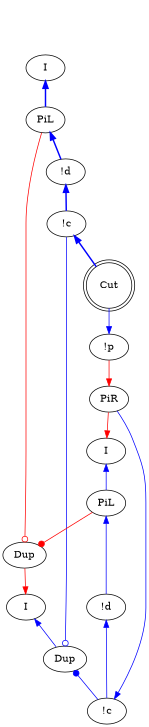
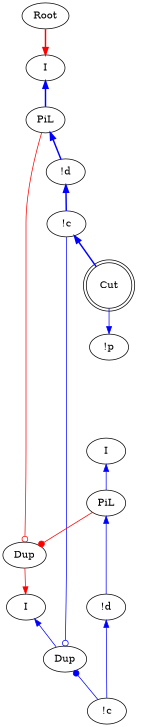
node "Root": added
node "PiR": removed
